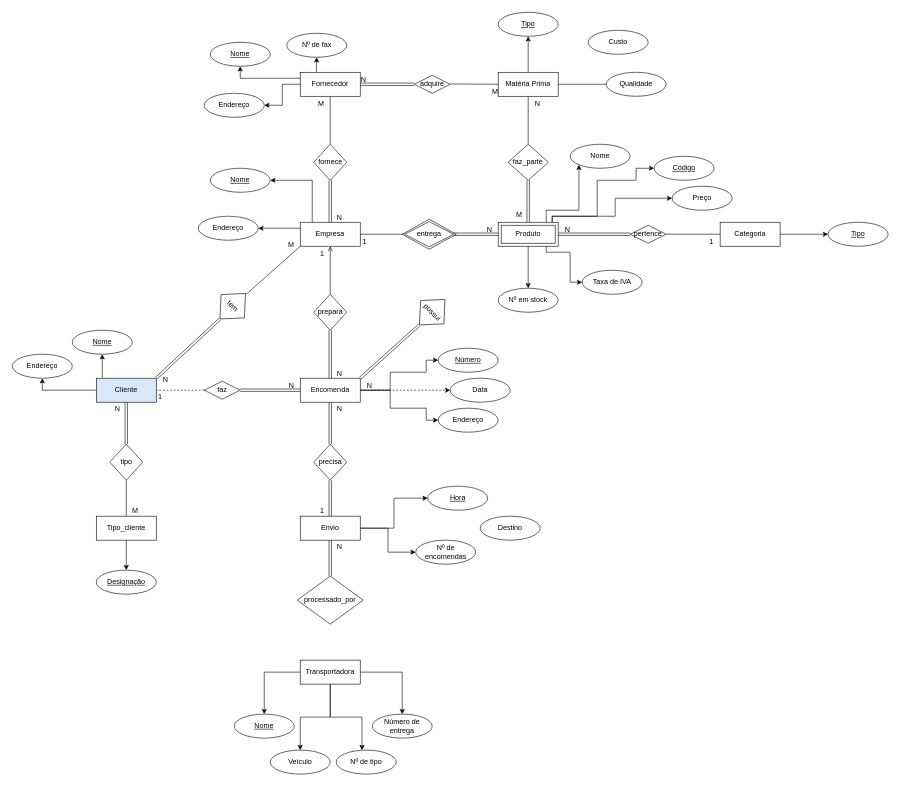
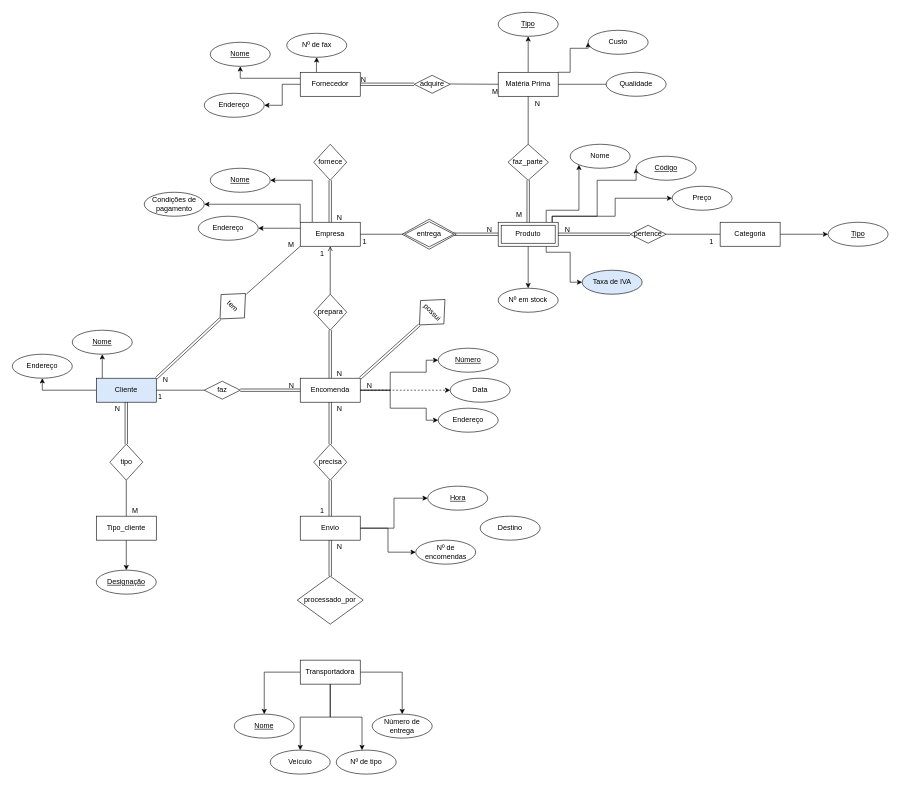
edge "Matéria Prima" -> "Custo": added
edge "Fornecedor" -- "fornece": removed, label "M"
node "Código": moved (684, 168) -> (666, 168)
node "Condições de pagamento": added
edge "Empresa" -> "Condições de pagamento": added
node "Taxa de IVA": fillcolor #ffffff -> #dae8fc
edge "Cliente" -- "faz": style dashed -> solid
